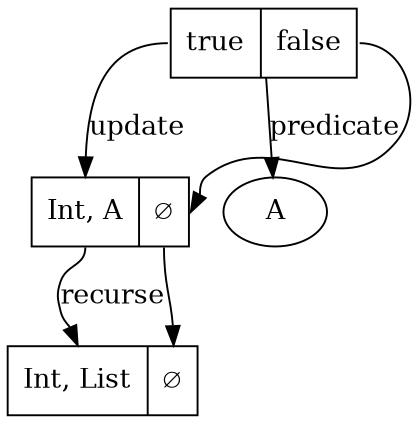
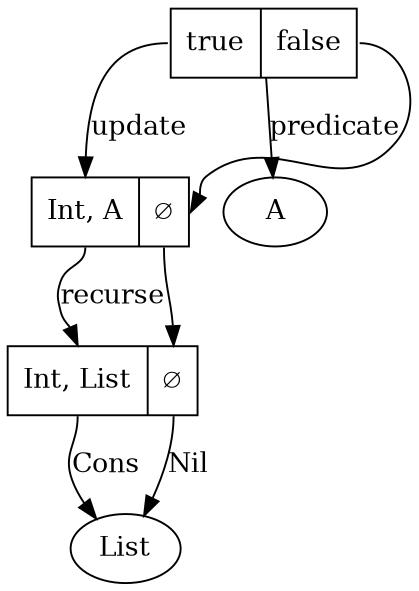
node "List": added
